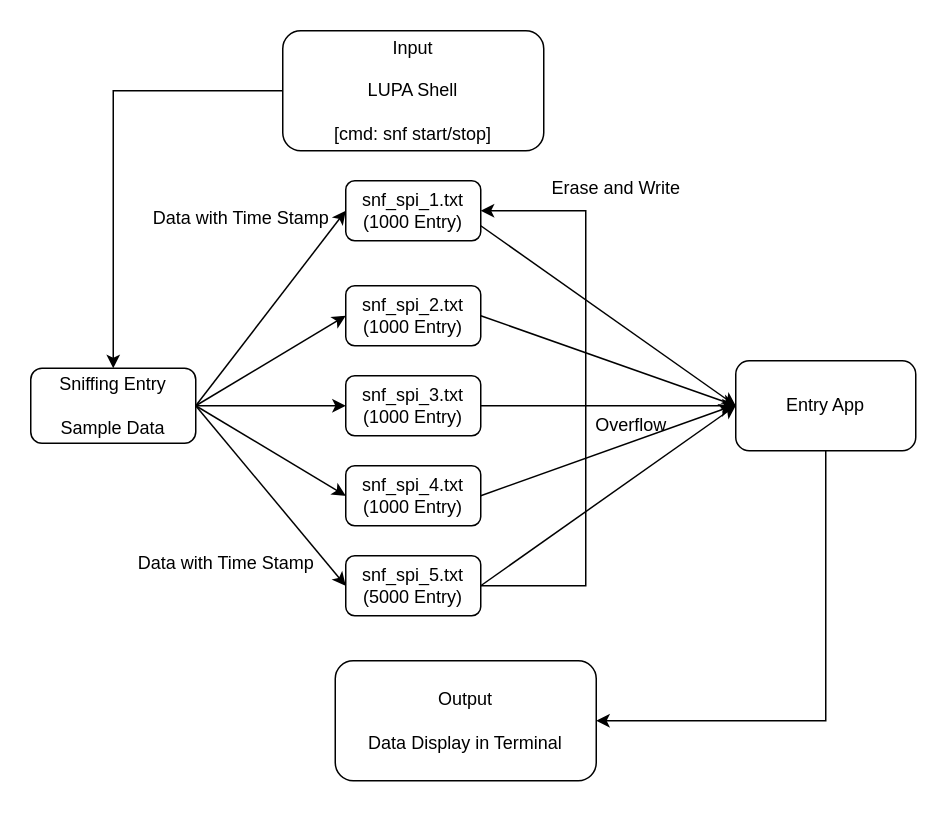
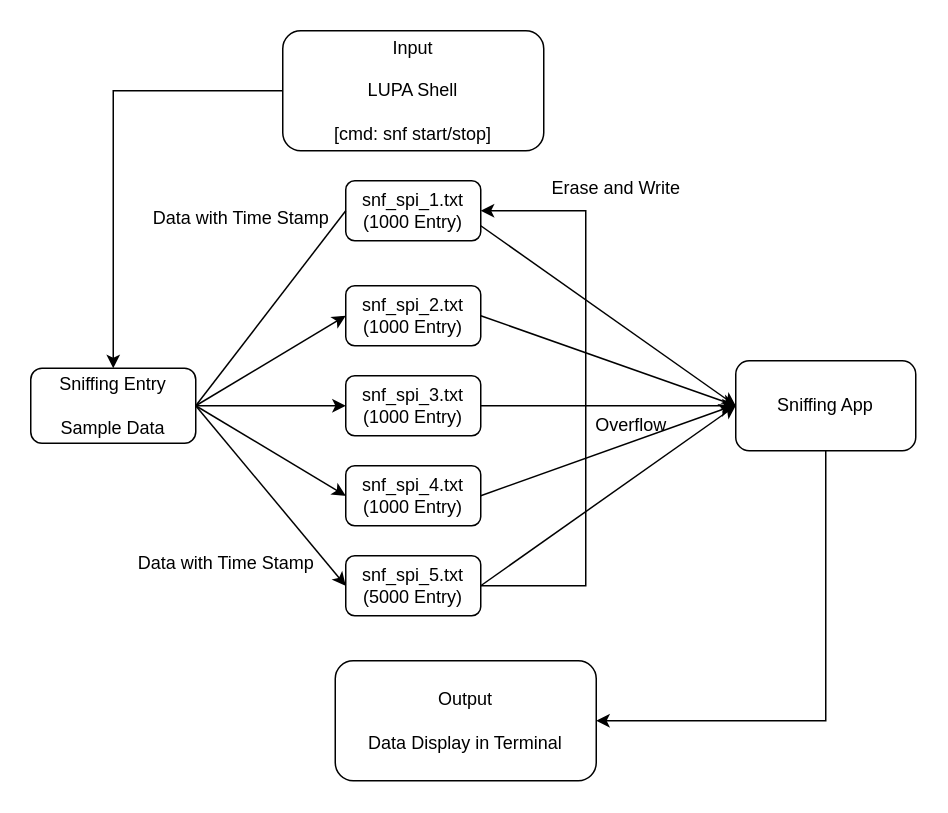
edge "Sniffing Entry Sample Data" -> "snf_spi_1.txt (1000 Entry)": arrowhead classic -> none
node "Entry App": label "Entry App" -> "Sniffing App"
